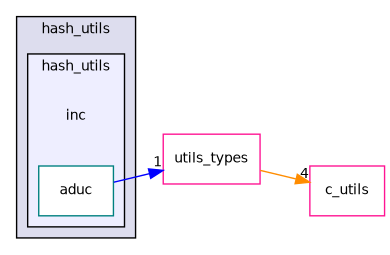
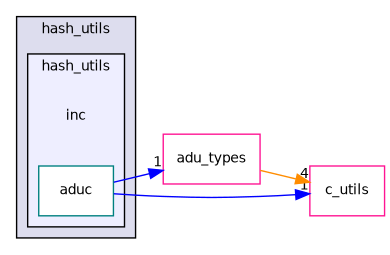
node "utils_types": label "utils_types" -> "adu_types"
edge "aduc" -> "c_utils": added
